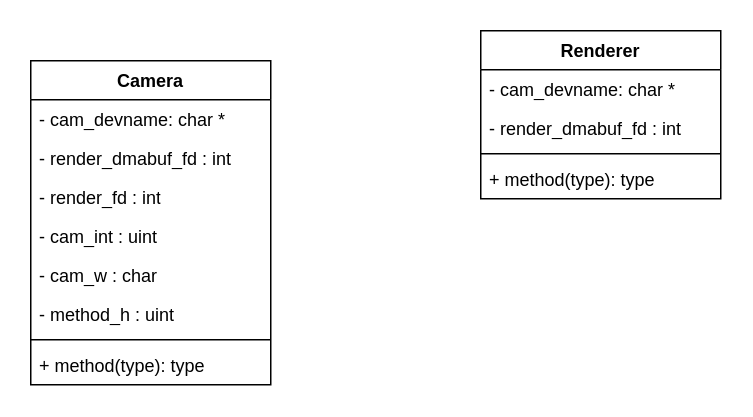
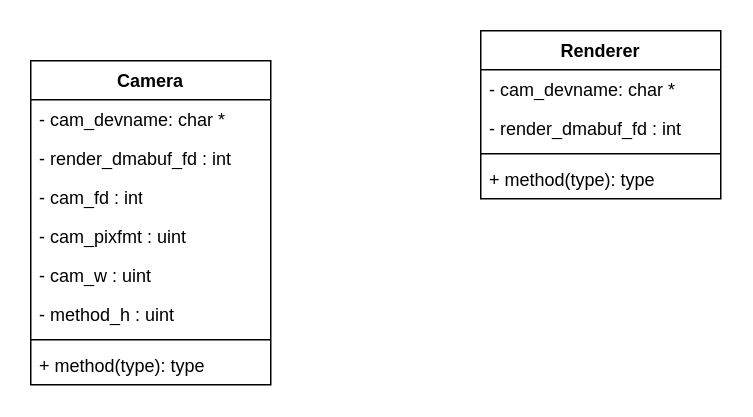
node "- render_fd : int": label "- render_fd : int" -> "- cam_fd : int"
node "- cam_int : uint": label "- cam_int : uint" -> "- cam_pixfmt : uint"
node "- cam_w : char": label "- cam_w : char" -> "- cam_w : uint"
